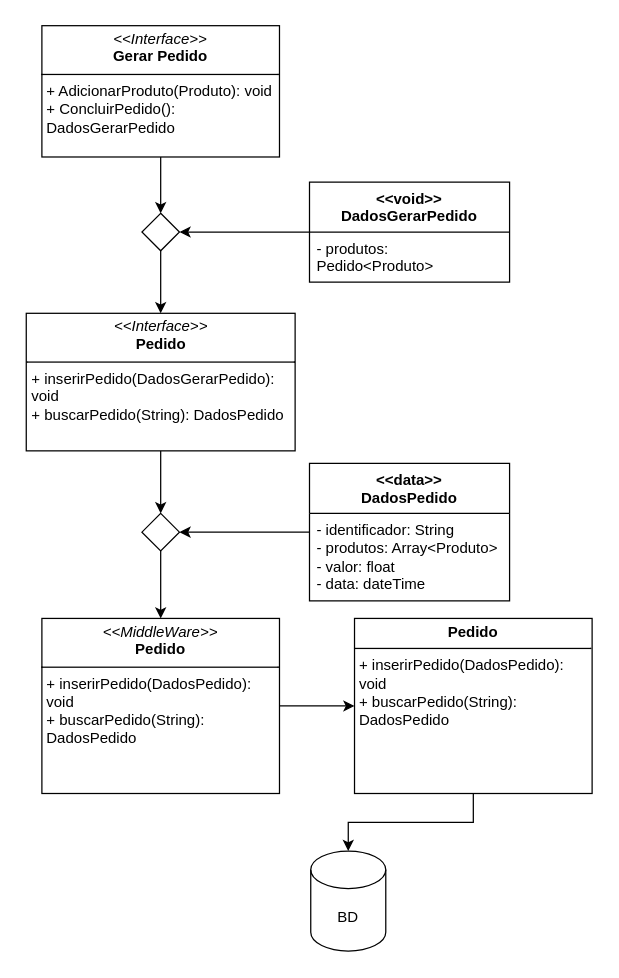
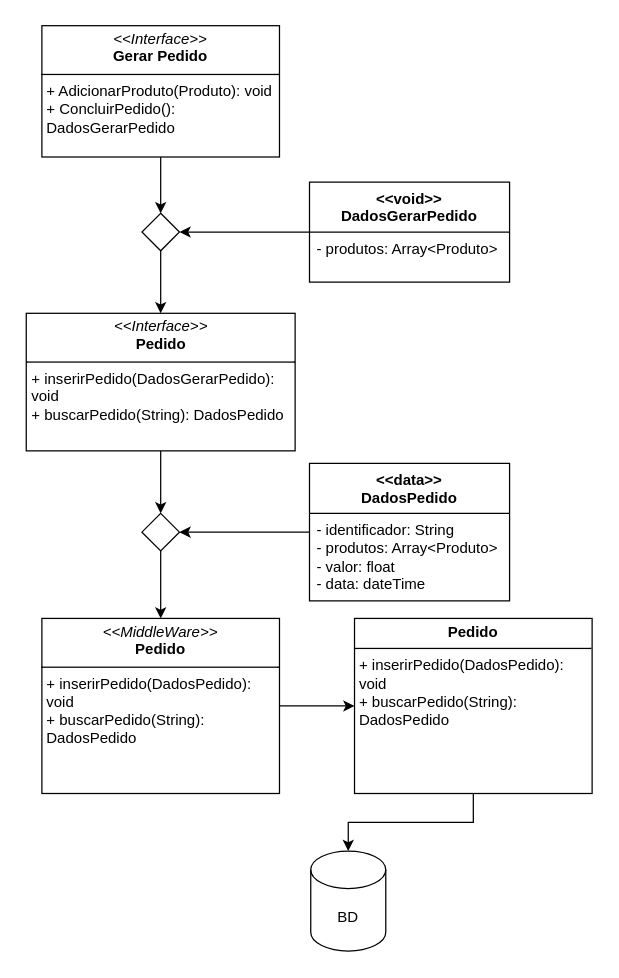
node "- produtos: Pedido<Produto>": label "- produtos: Pedido<Produto>" -> "- produtos: Array<Produto>"
